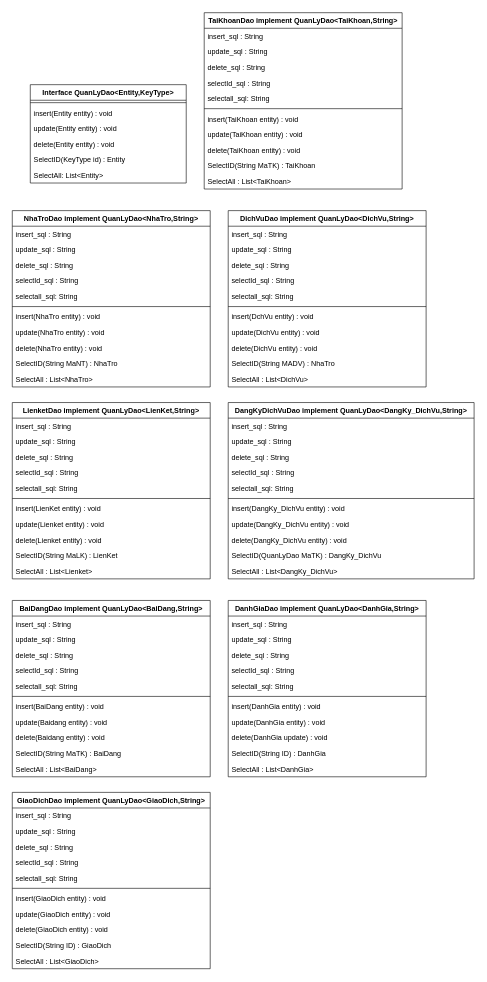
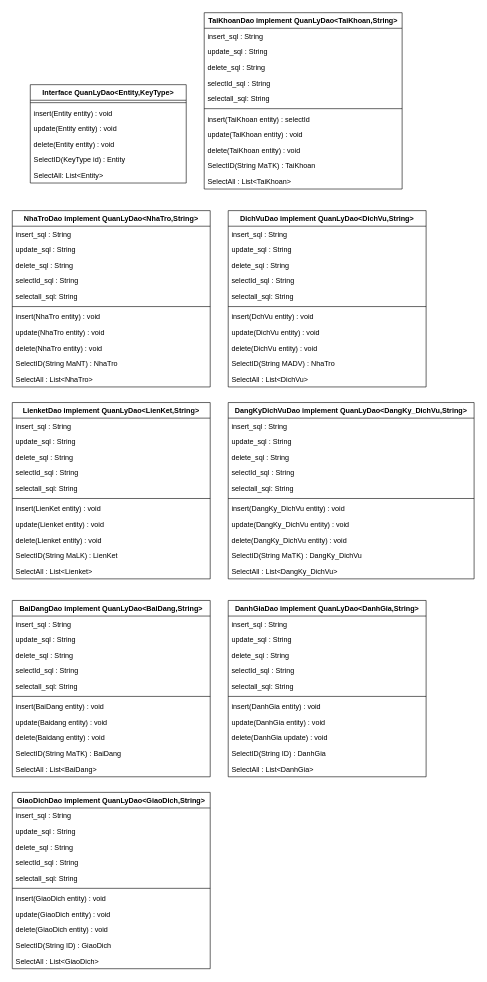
node "insert(TaiKhoan entity) : void": label "insert(TaiKhoan entity) : void" -> "insert(TaiKhoan entity) : selectId"
node "SelectID(QuanLyDao MaTK) : DangKy_DichVu": label "SelectID(QuanLyDao MaTK) : DangKy_DichVu" -> "SelectID(String MaTK) : DangKy_DichVu"
